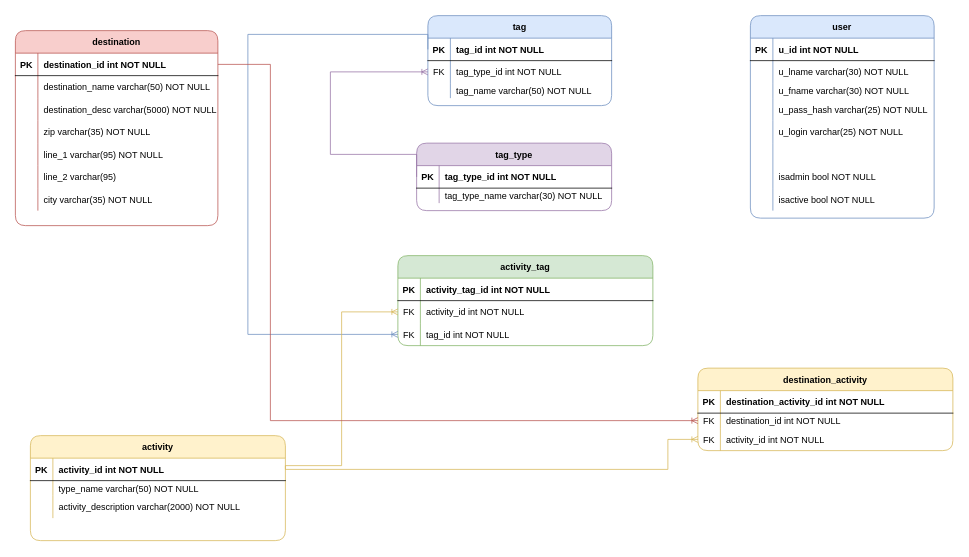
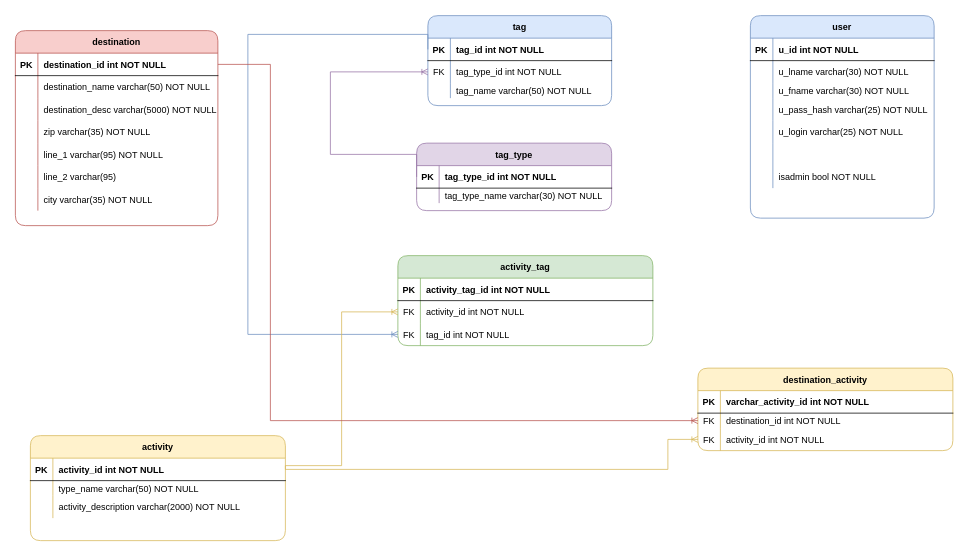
node "isactive bool NOT NULL": removed
node "destination_activity_id int NOT NULL": label "destination_activity_id int NOT NULL" -> "varchar_activity_id int NOT NULL"
